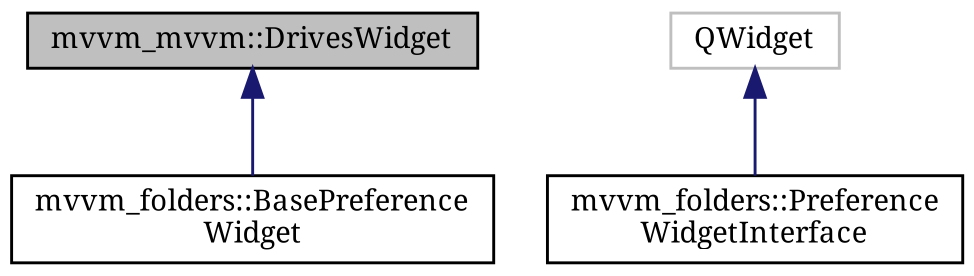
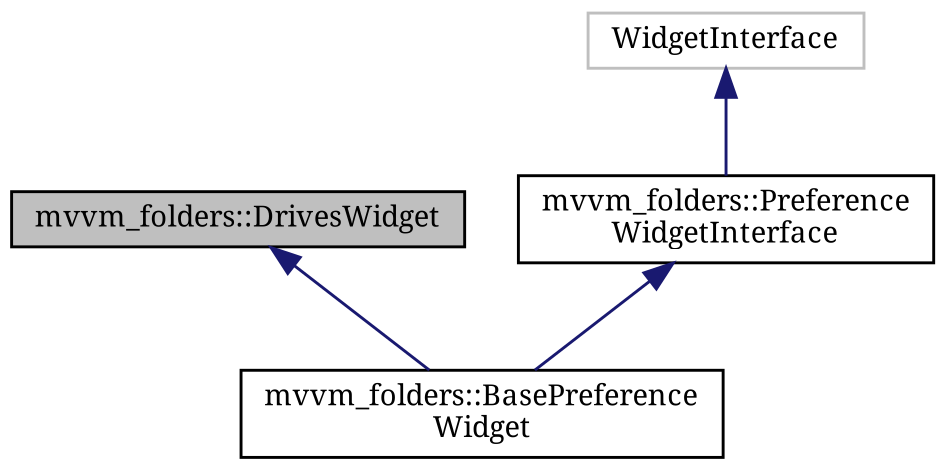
node "mvvm_mvvm::DrivesWidget": label "mvvm_mvvm::DrivesWidget" -> "mvvm_folders::DrivesWidget"
node "QWidget": label "QWidget" -> "WidgetInterface"
edge "mvvm_folders::BasePreference Widget" -> "mvvm_folders::Preference WidgetInterface": added
